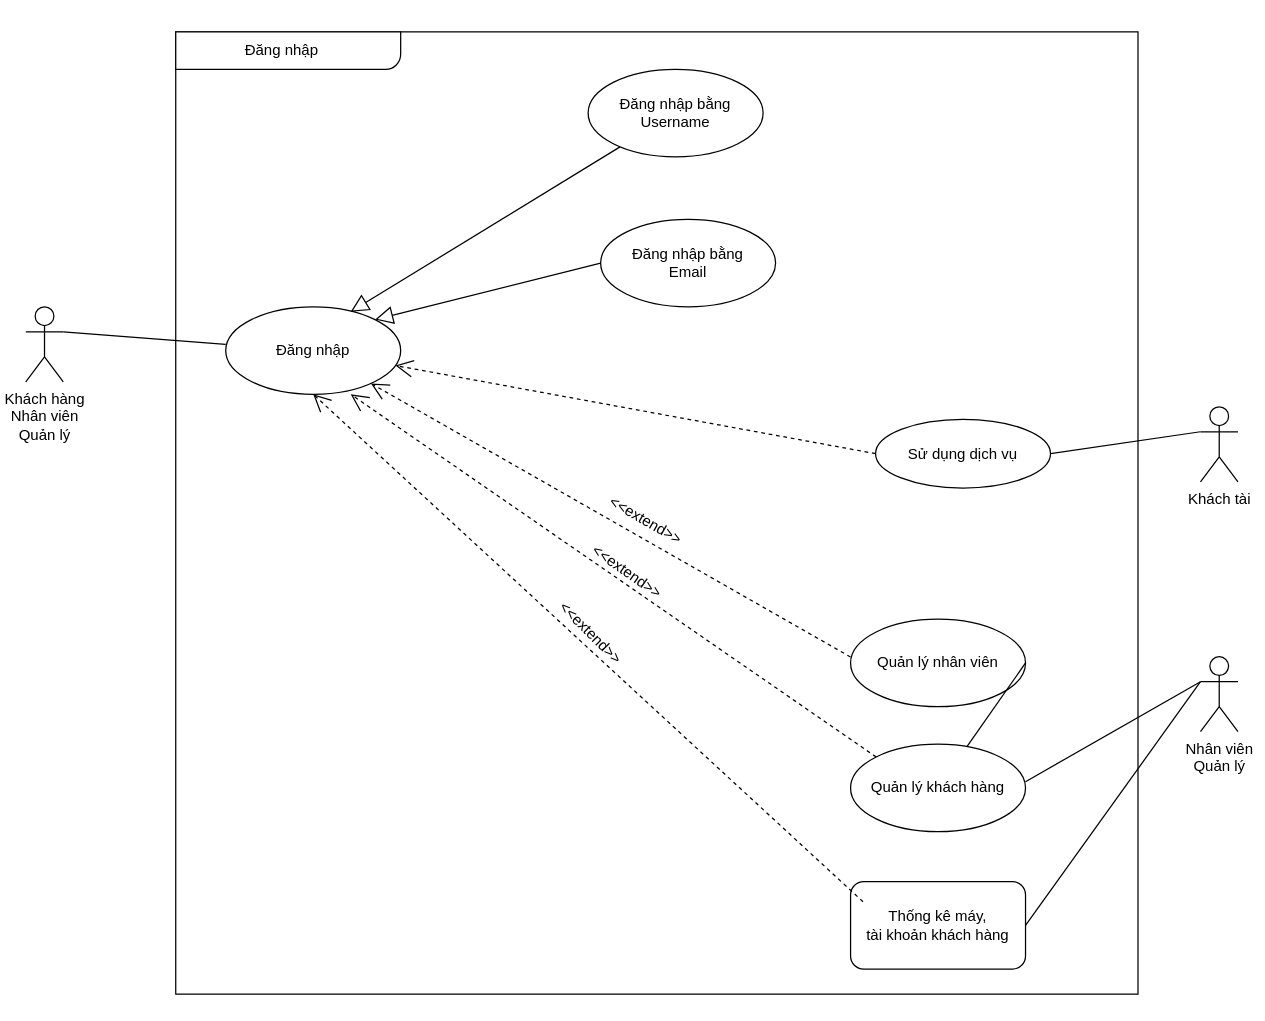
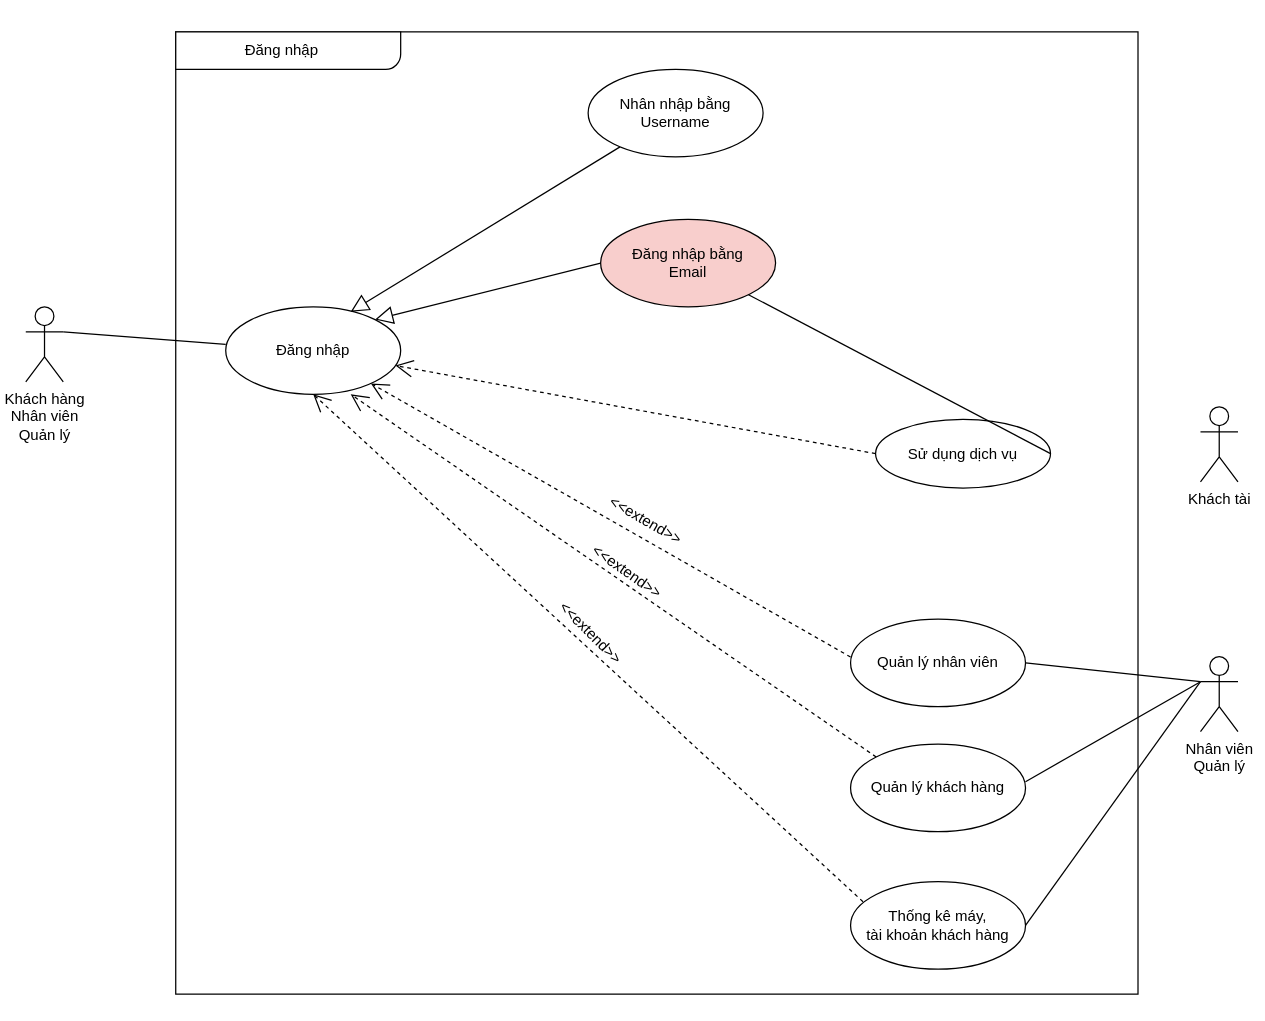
node "Đăng nhập bằng Username": label "Đăng nhập bằng Username" -> "Nhân nhập bằng Username"
node "Đăng nhập bằng Email": fillcolor #ffffff -> #f8cecc
edge "Khách tài" -- "Sử dụng dịch vụ": now "Đăng nhập bằng Email" -- "Sử dụng dịch vụ"
edge "Quản lý nhân viên" -- "Quản lý khách hàng": now "Quản lý nhân viên" -- "Nhân viên Quản lý"
node "Thống kê máy, tài khoản khách hàng": shape rounded rectangle -> ellipse
